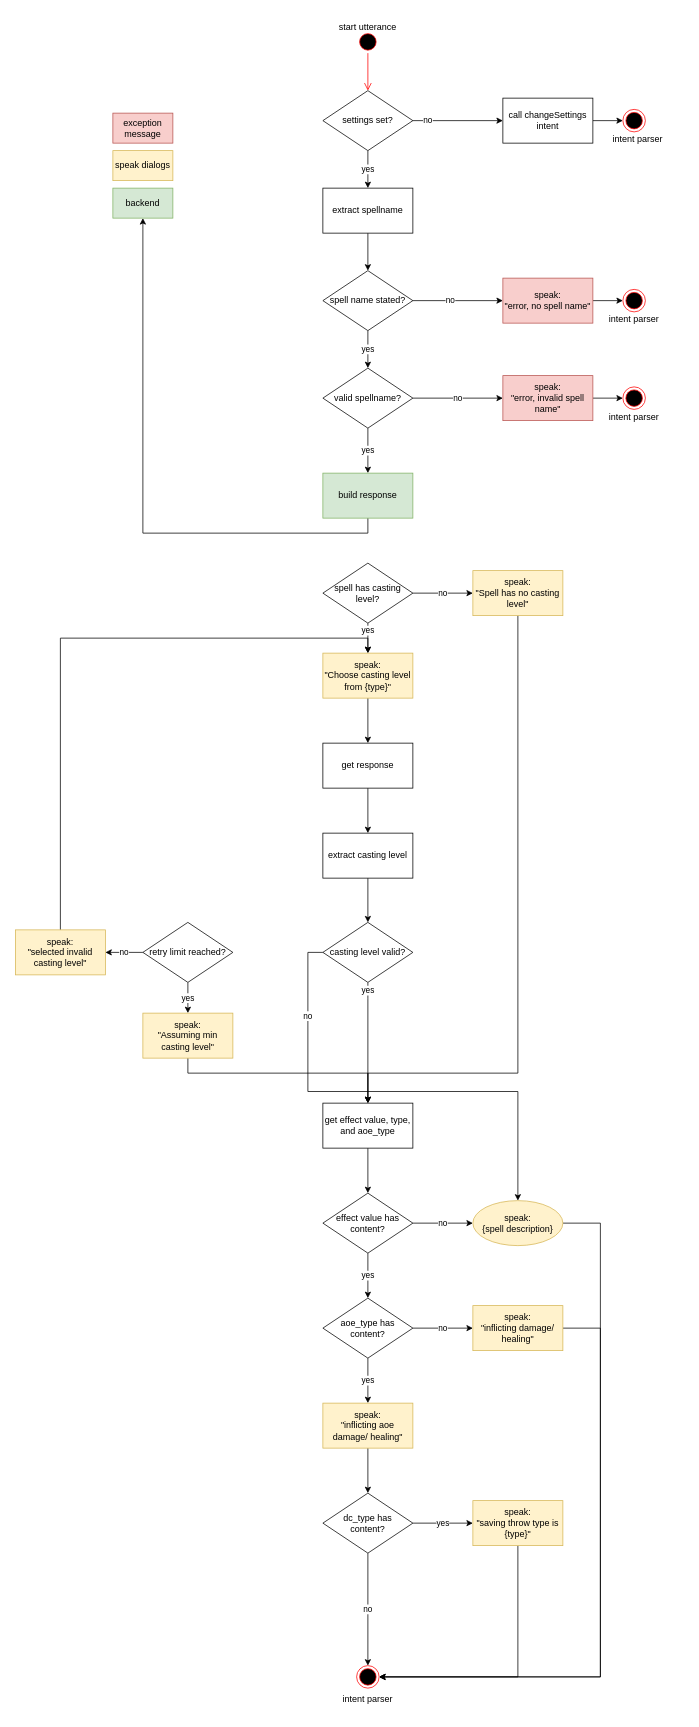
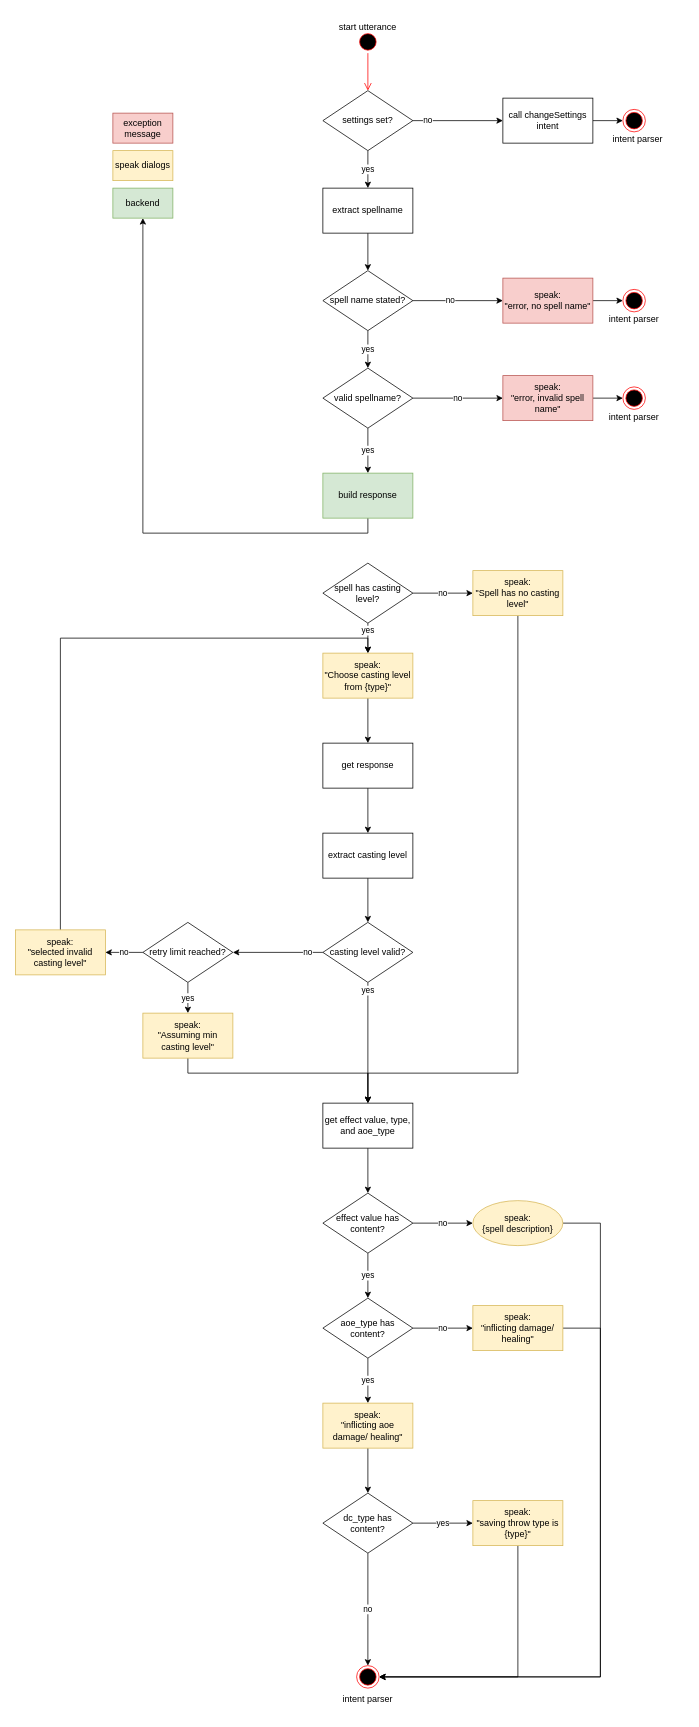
edge "casting level valid?" -> "speak: {spell description}": now "casting level valid?" -> "retry limit reached?"
